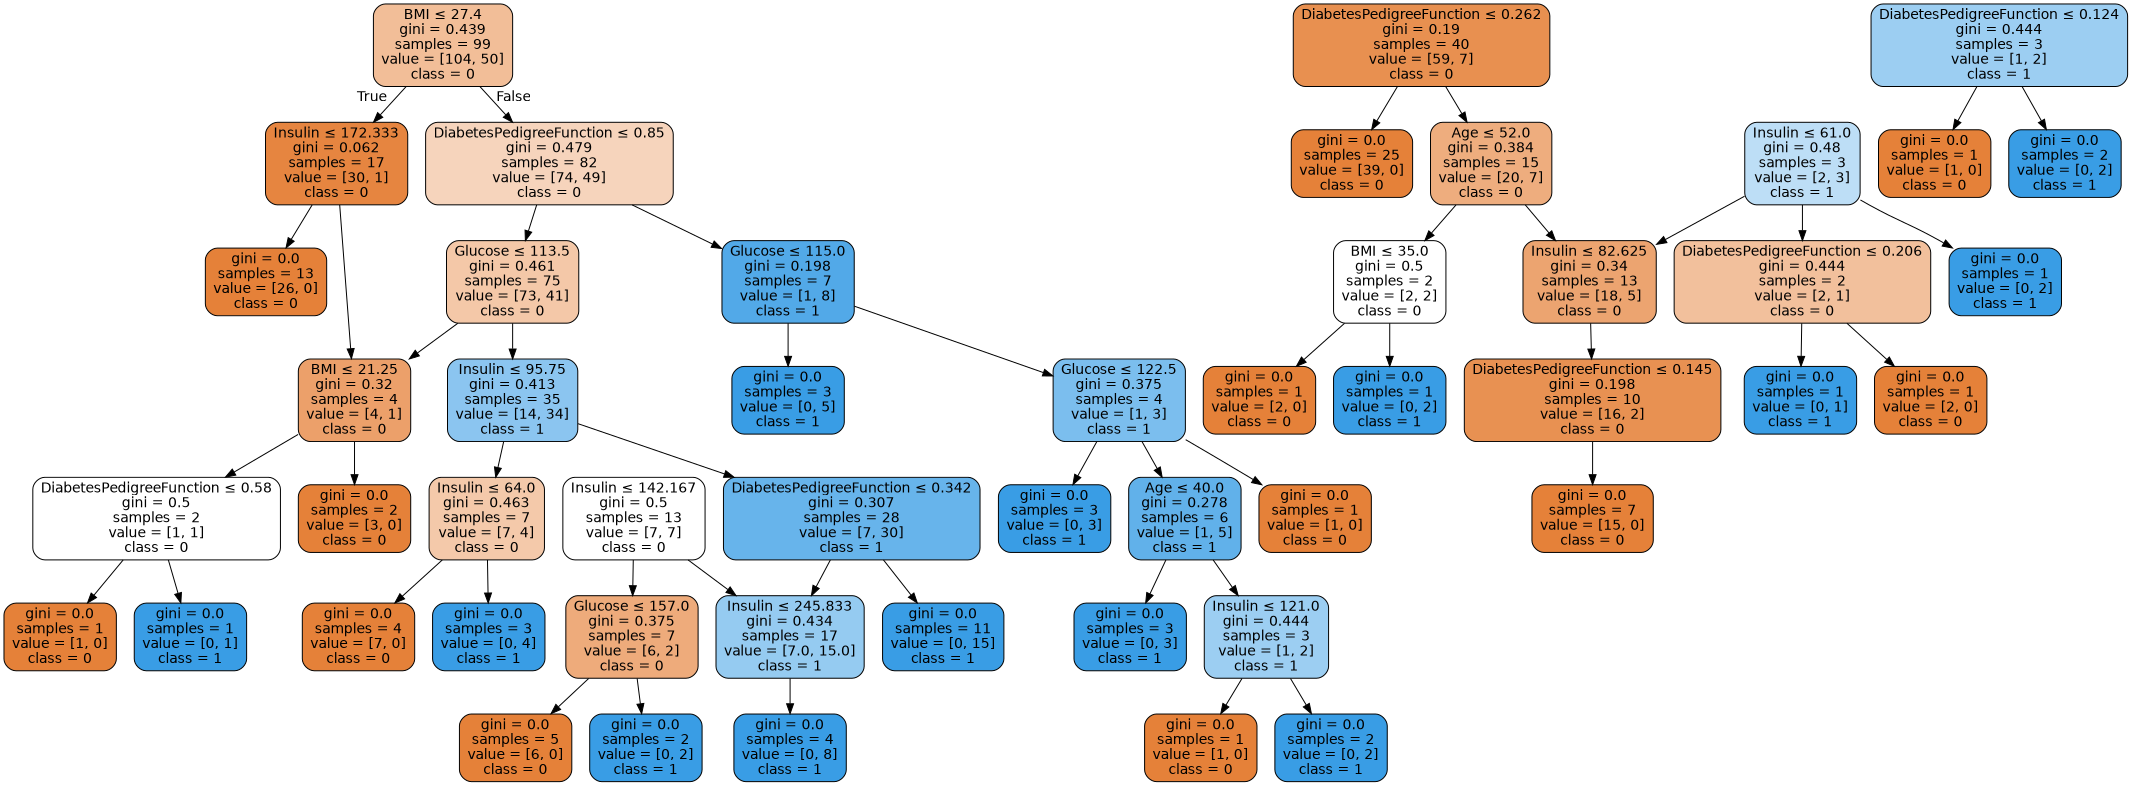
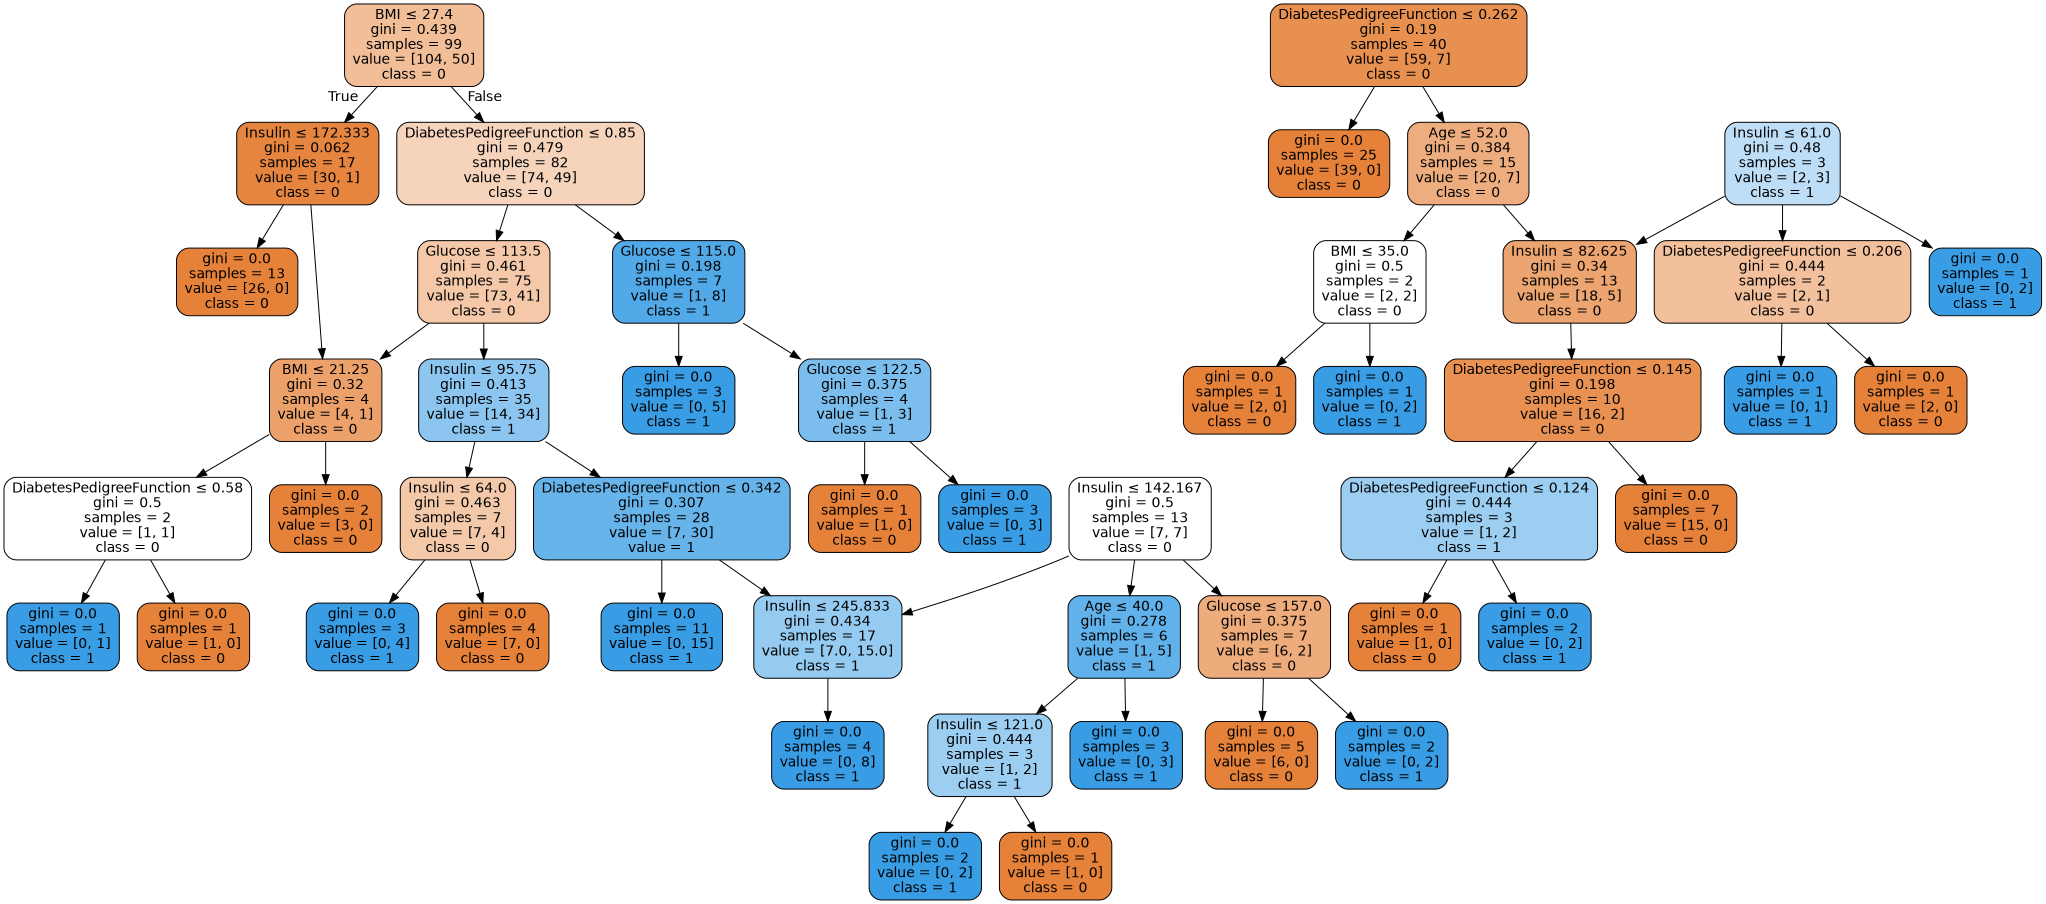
edge "Glucose ≤ 122.5" -> "Age ≤ 40.0": now "Insulin ≤ 142.167" -> "Age ≤ 40.0"
edge "DiabetesPedigreeFunction ≤ 0.145" -> "DiabetesPedigreeFunction ≤ 0.124": added
node "DiabetesPedigreeFunction ≤ 0.342": text "class = 1" -> "value = 1"
